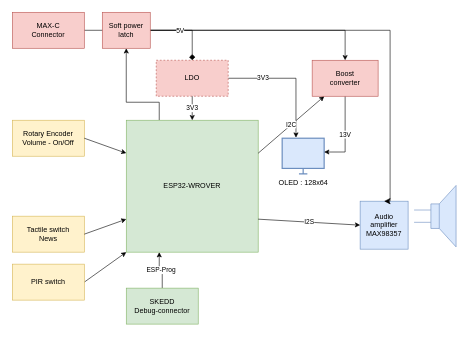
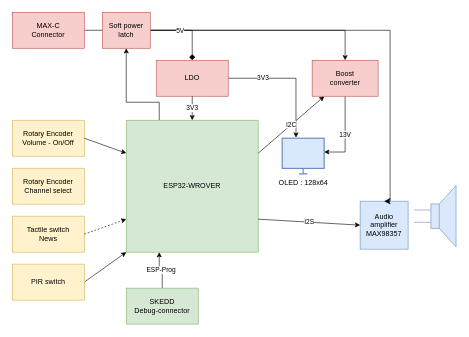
node "LDO": style dashed -> solid
node "Rotary Encoder Channel select": added
edge "Tactile switch News" -> "ESP32-WROVER": style solid -> dashed
